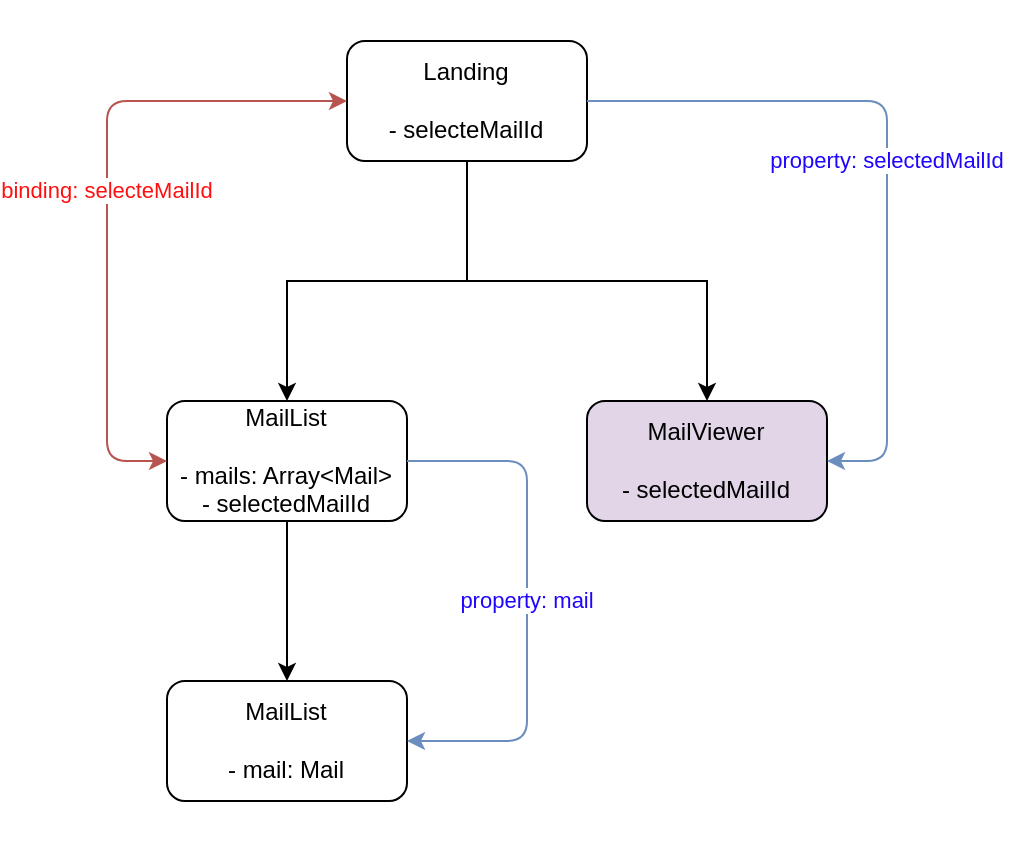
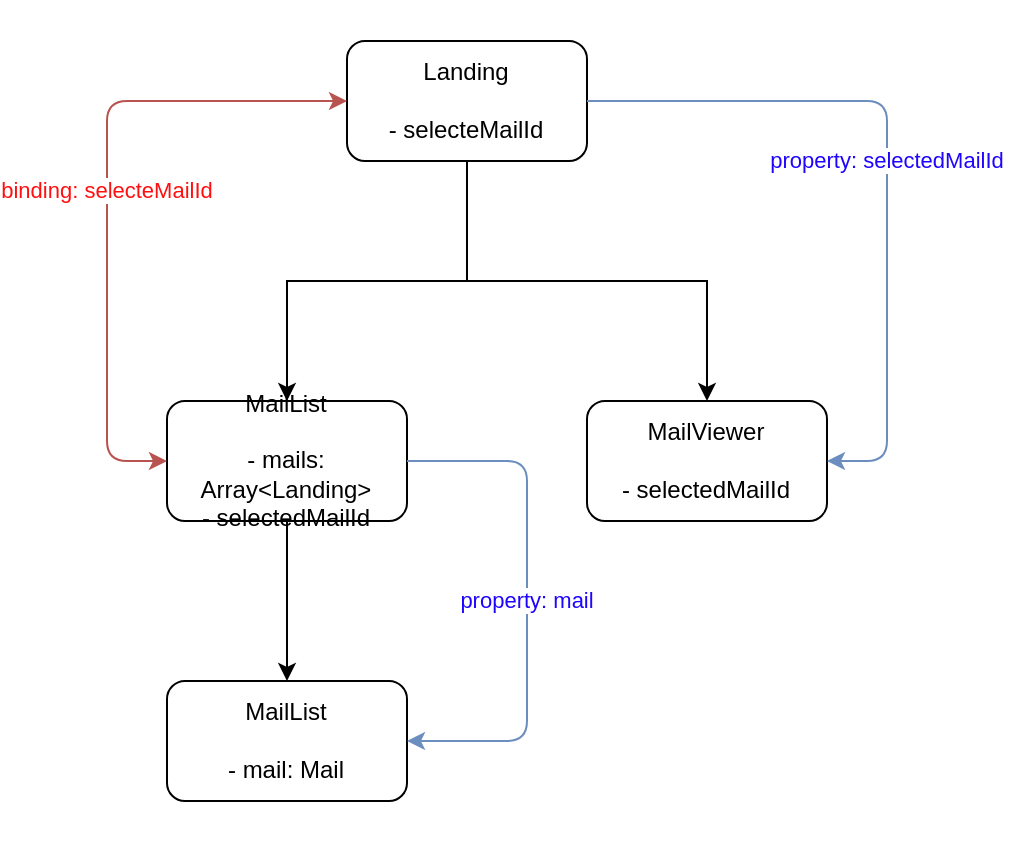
node "MailList - mails: Array<Mail> - selectedMailId": label "MailList - mails: Array<Mail> - selectedMailId" -> "MailList - mails: Array<Landing> - selectedMailId"
node "MailViewer - selectedMailId": fillcolor #e1d5e7 -> #ffffff
